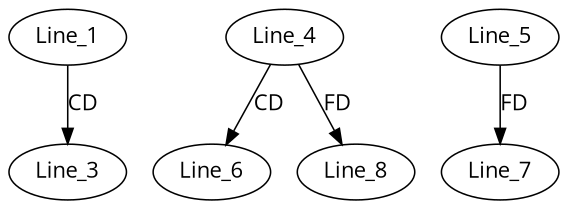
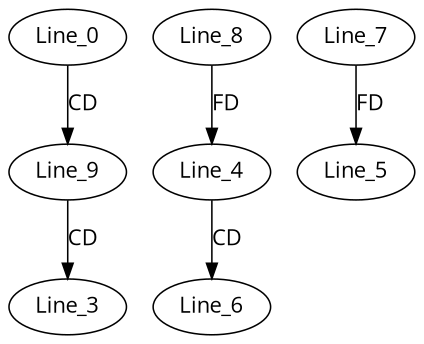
node "Line_1": label "Line_1" -> "Line_9"
node "Line_0": added
edge "Line_5" -> "Line_7": reversed
edge "Line_4" -> "Line_8": reversed
